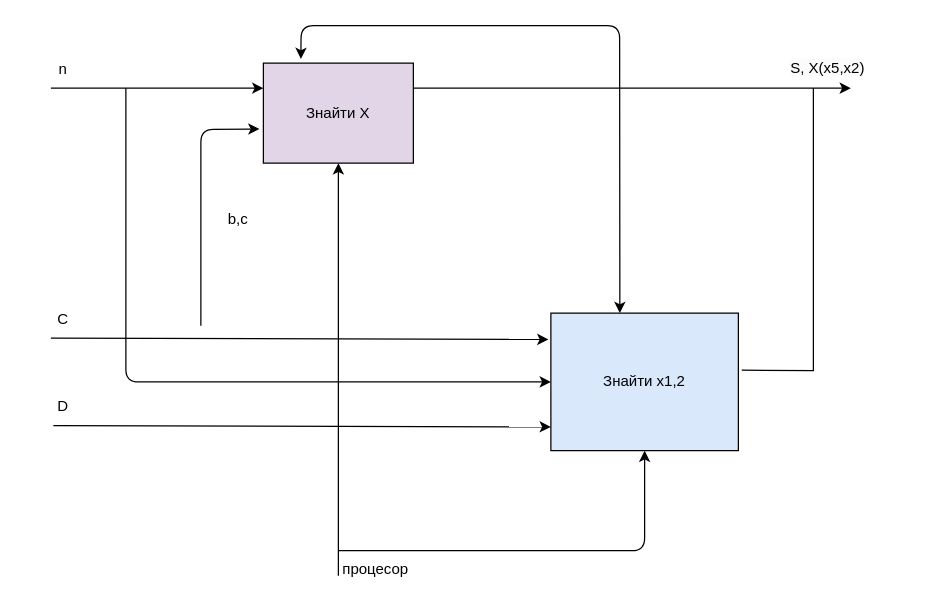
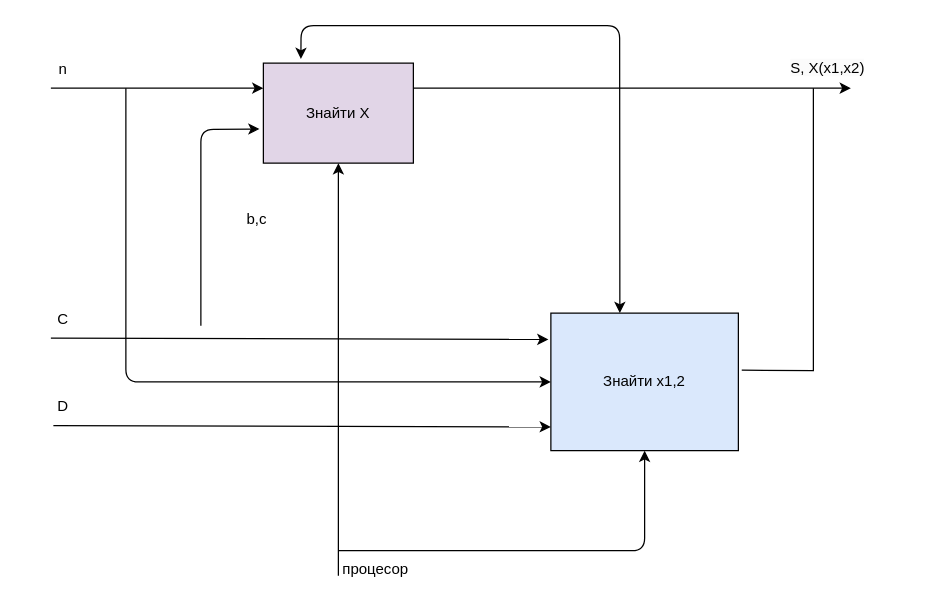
node "S, X(x5,x2)": label "S, X(x5,x2)" -> "S, X(x1,x2)"
node "b,c": moved (238, 219) -> (257, 219)
